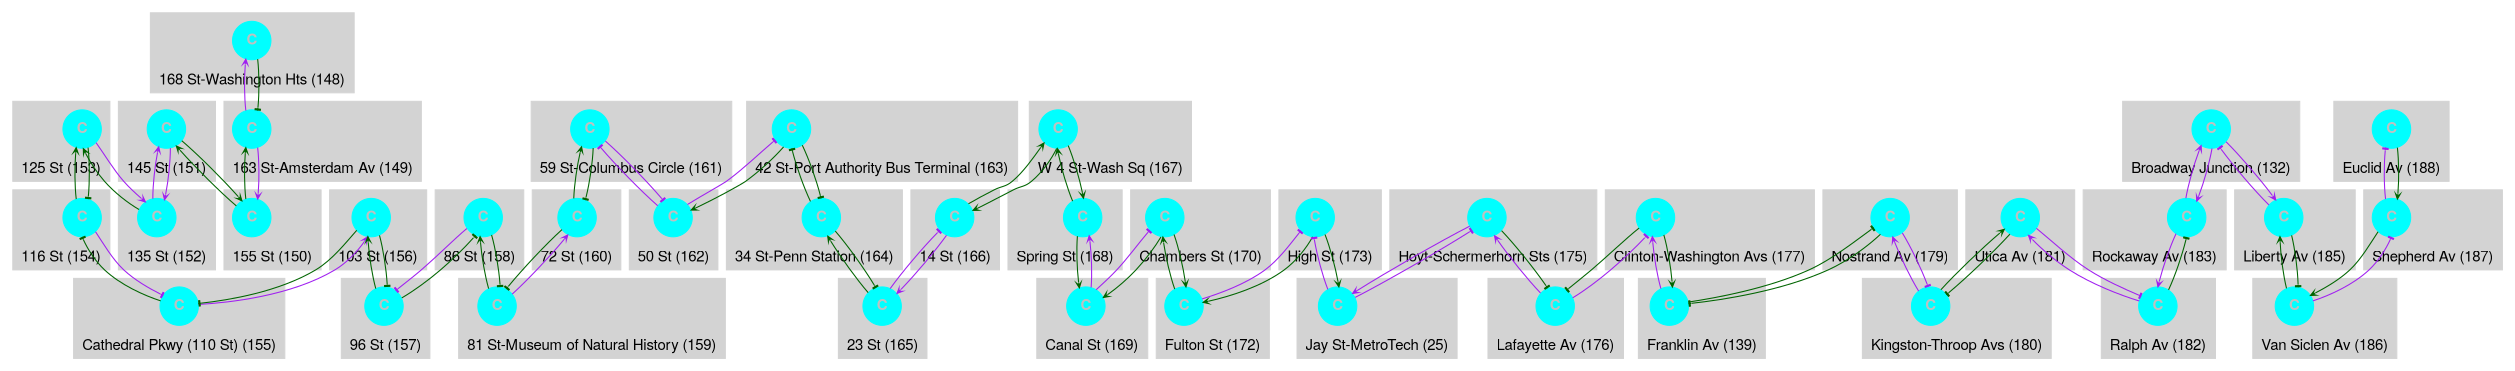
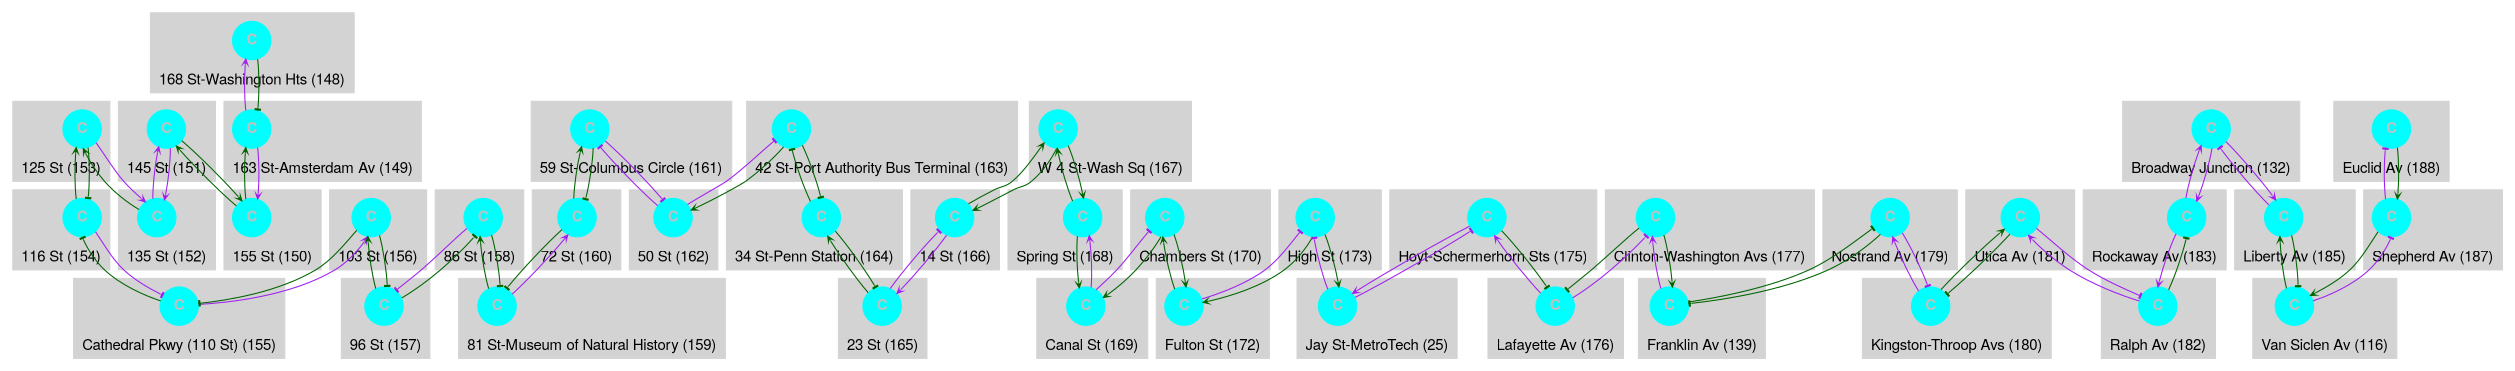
cluster "Van Siclen Av (186)": label "Van Siclen Av (186)" -> "Van Siclen Av (116)"
